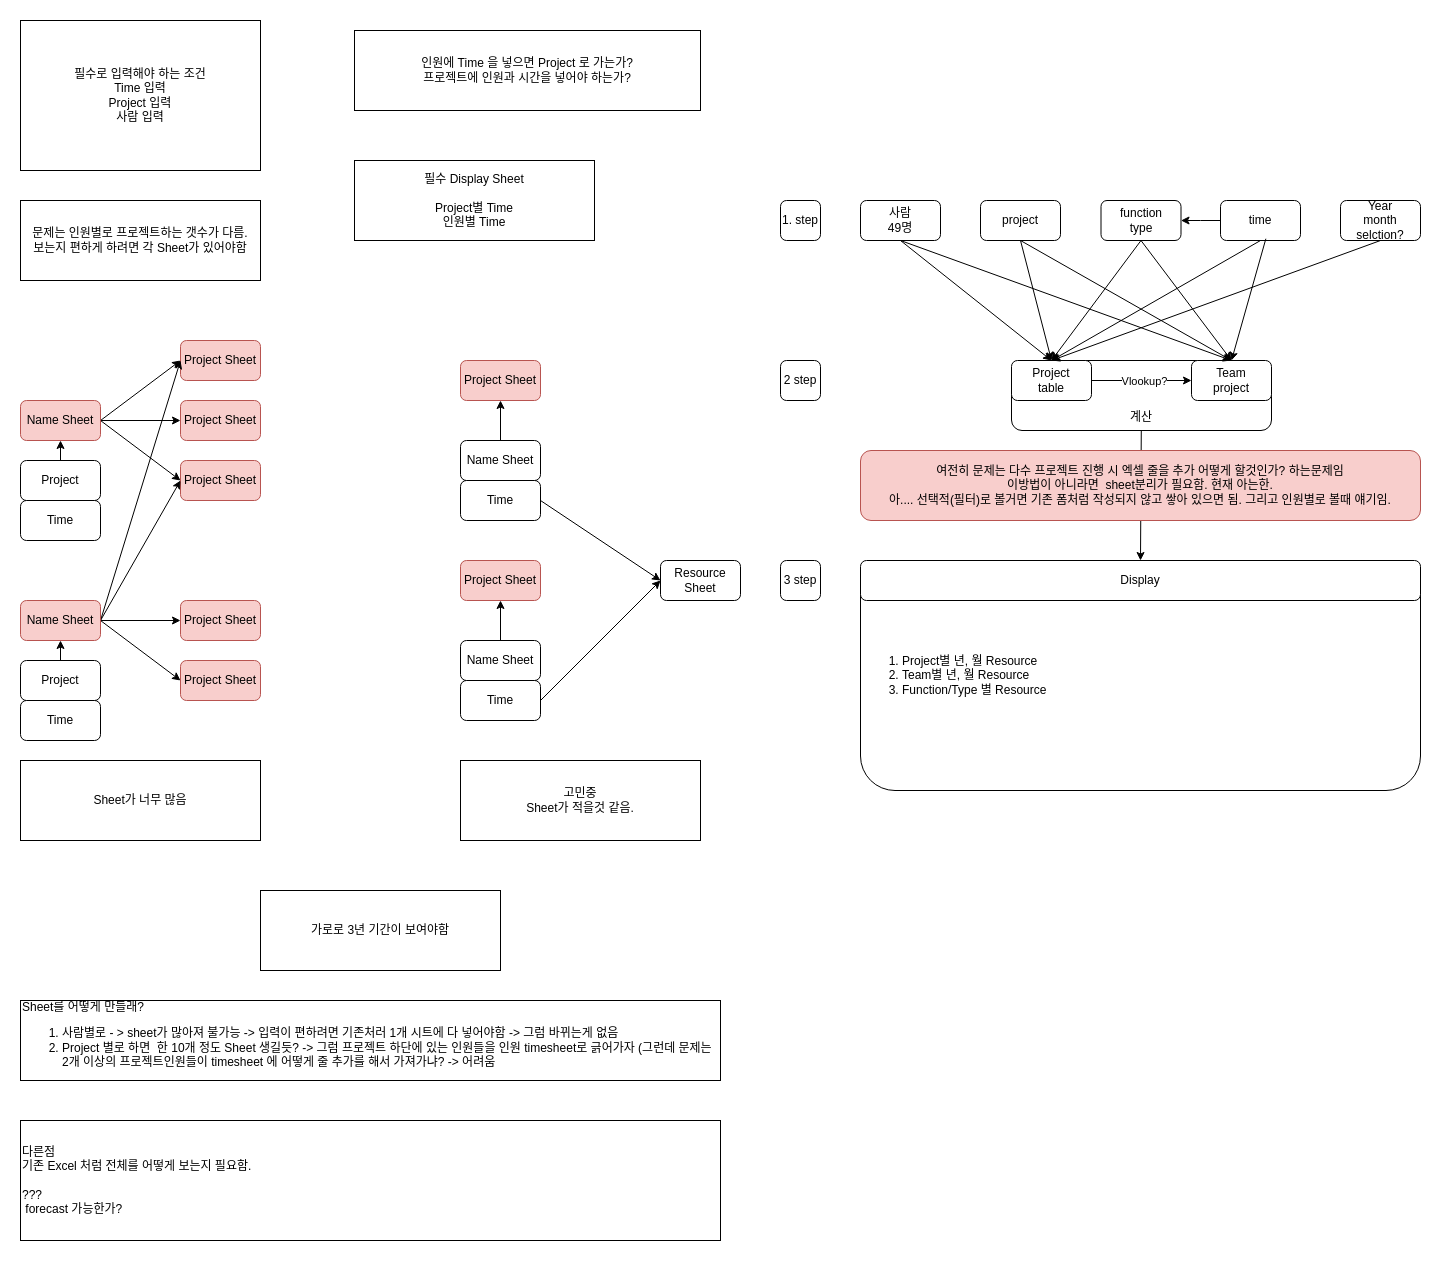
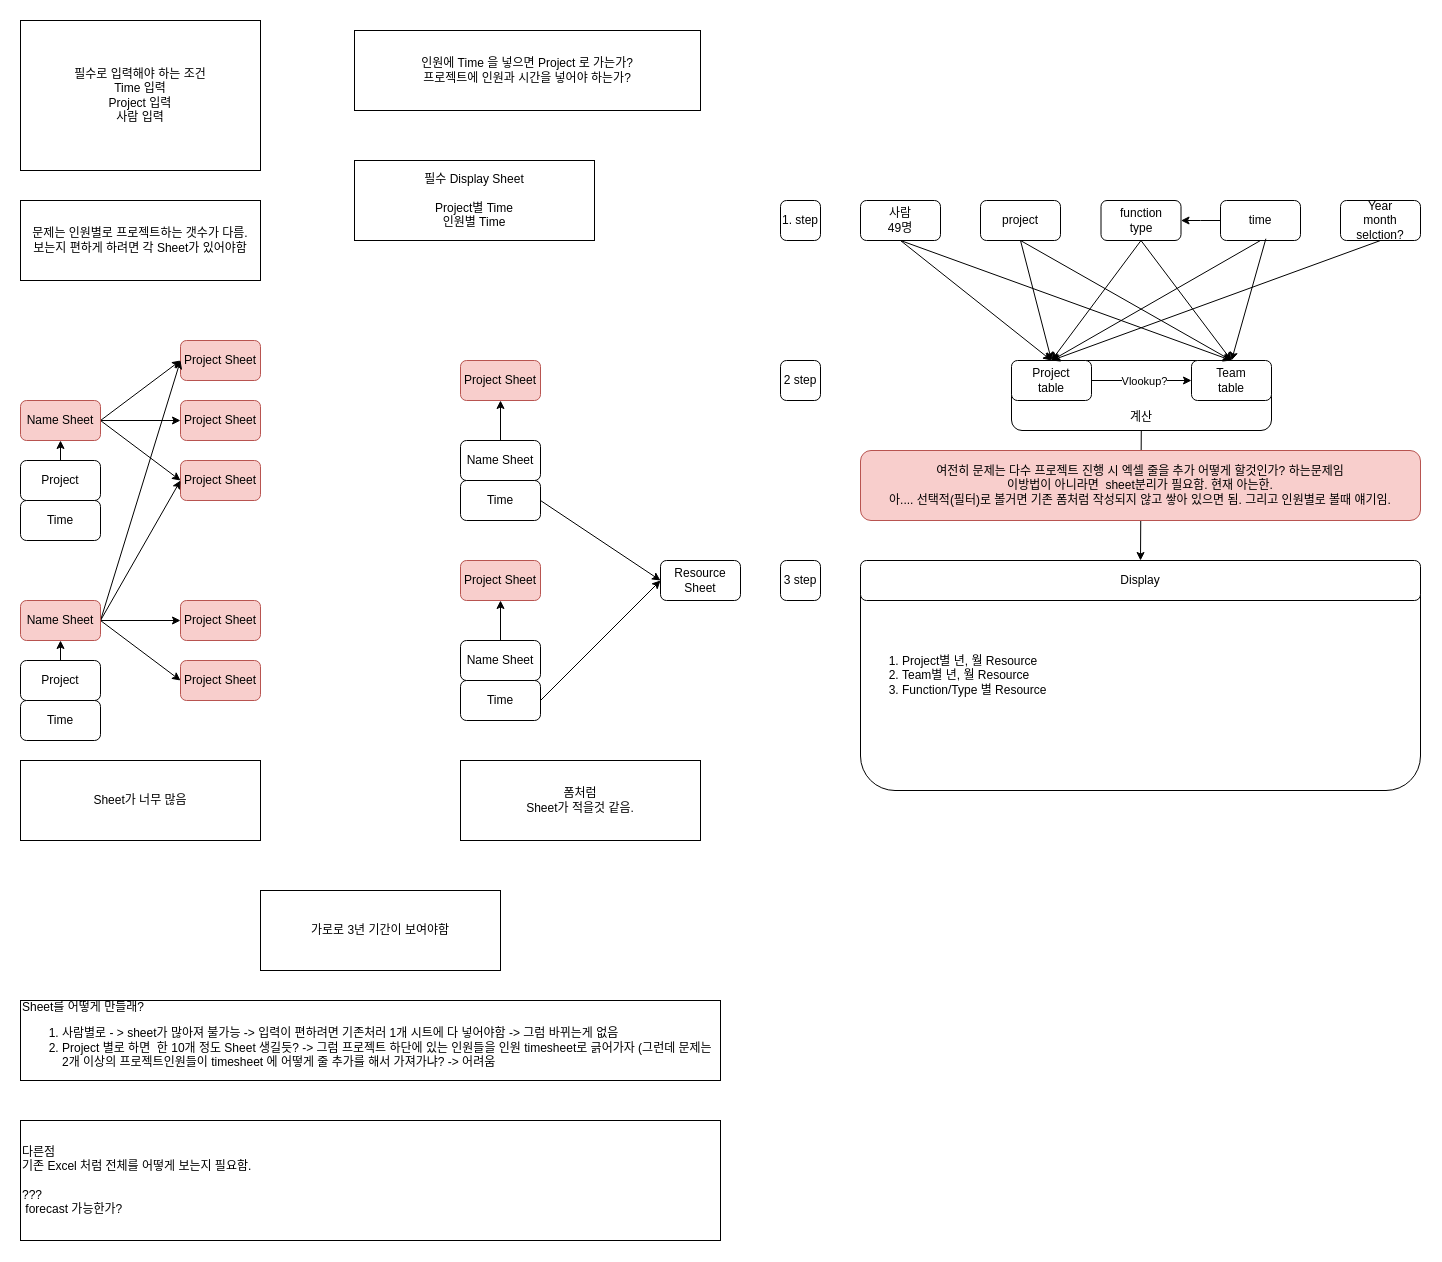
node "Team project": label "Team project" -> "Team table"
node "고민중 Sheet가 적을것 같음.": label "고민중 Sheet가 적을것 같음." -> "폼처럼 Sheet가 적을것 같음."
